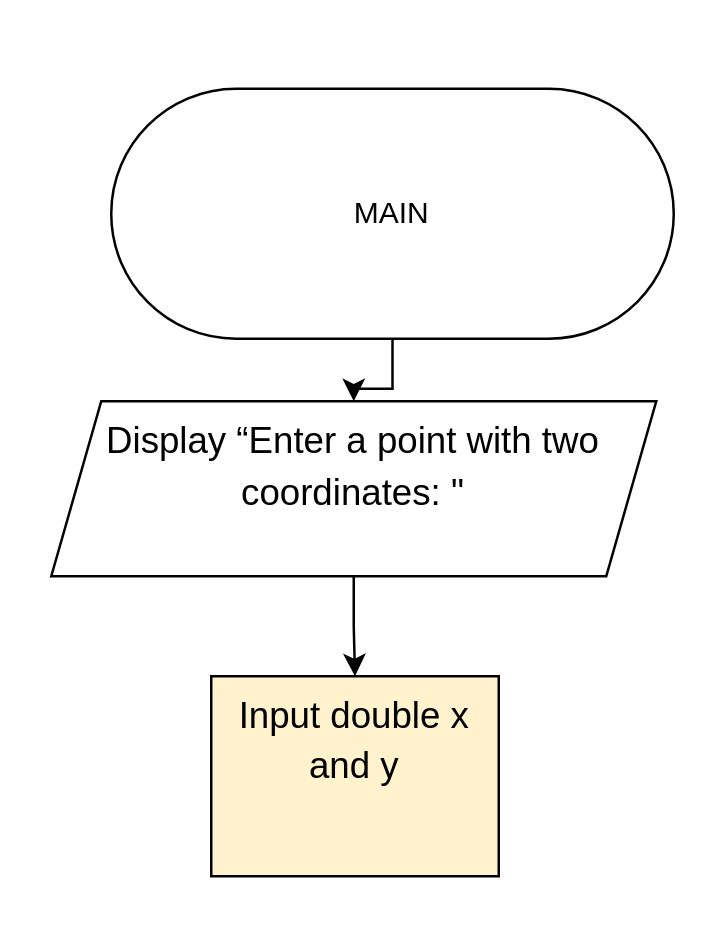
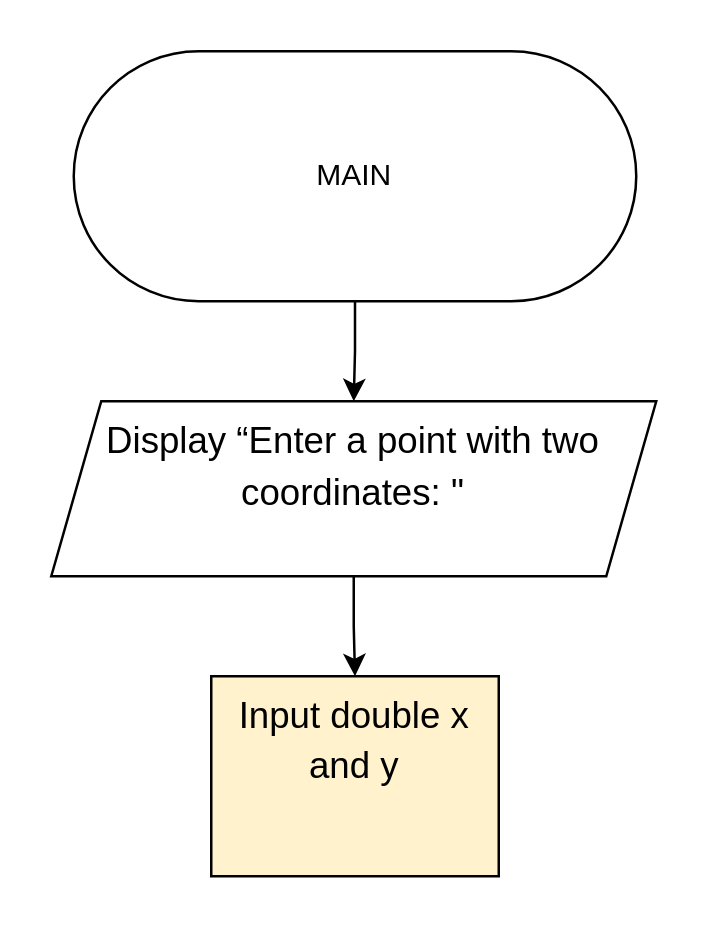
node "MAIN": moved (393, 214) -> (355, 176)
